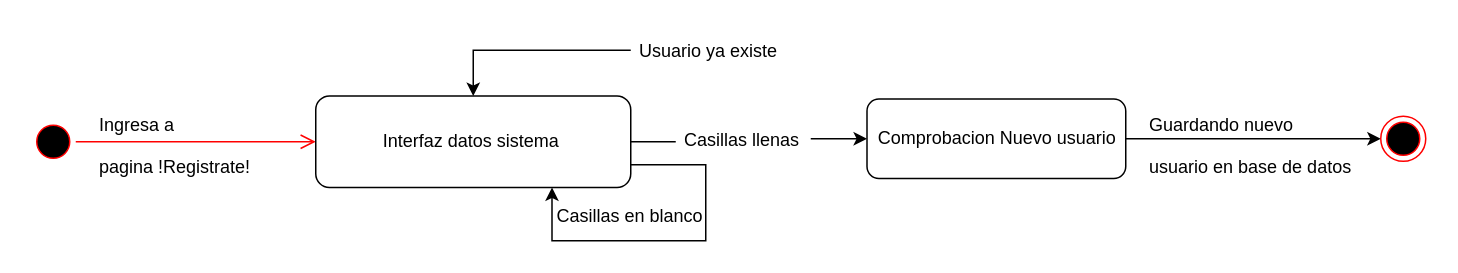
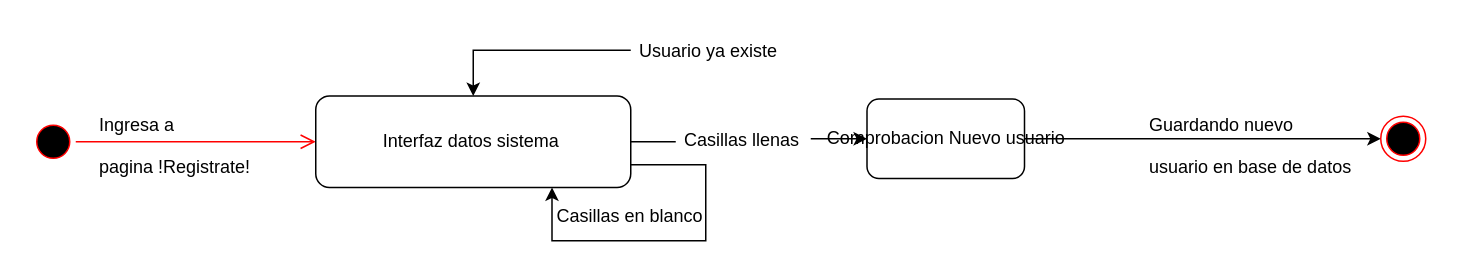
node "Comprobacion Nuevo usuario": size 259x80 -> 158x80
